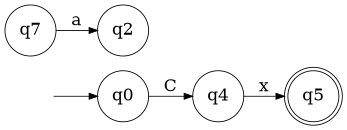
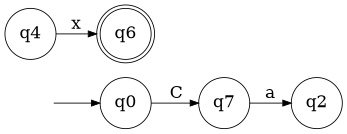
edge "q0" -> "q4": now "q0" -> "q7"
node "q5": label "q5" -> "q6"
